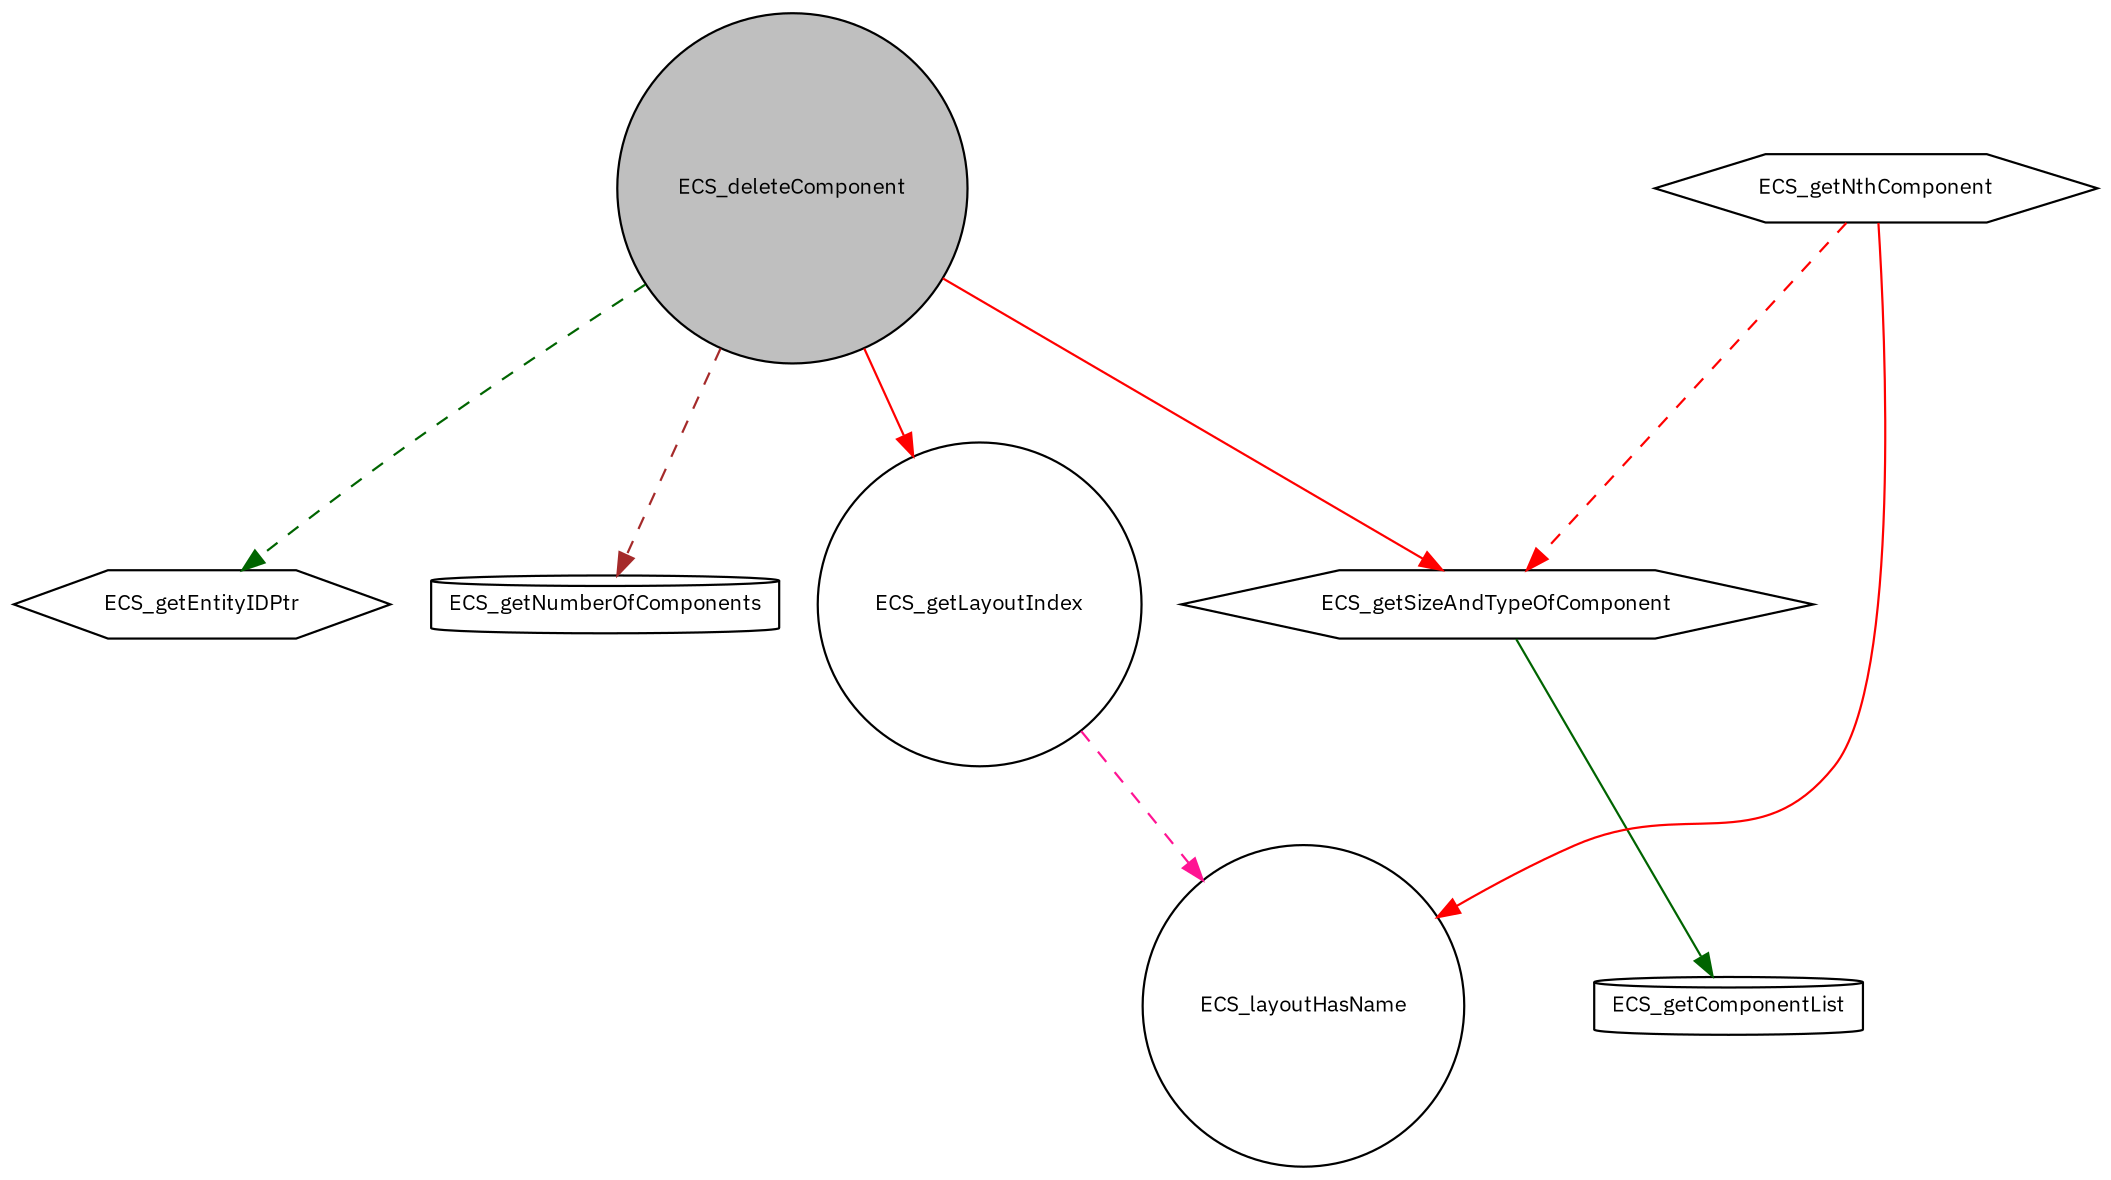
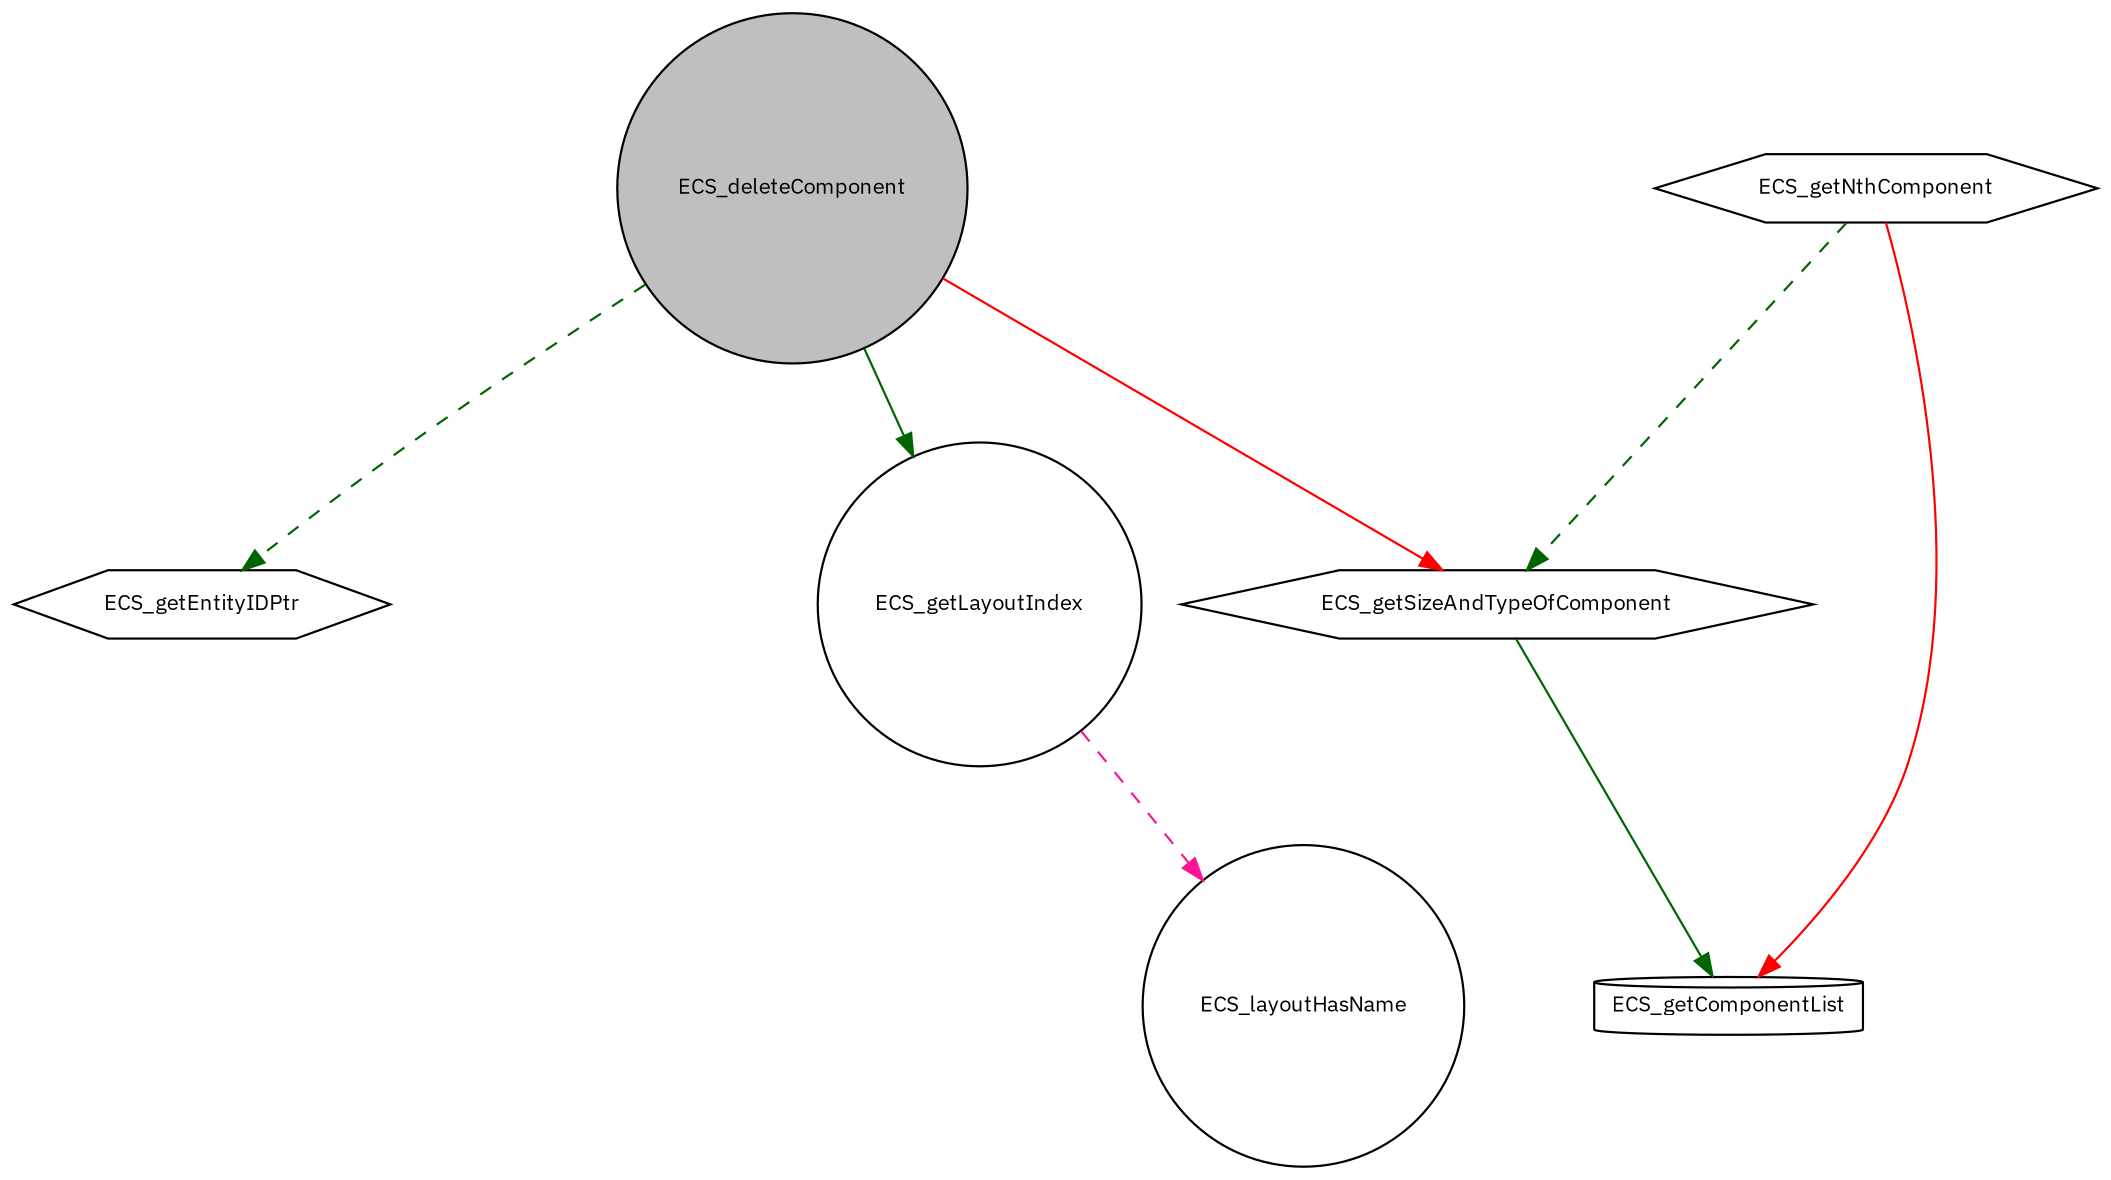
edge "ECS_getNthComponent" -> "ECS_getSizeAndTypeOfComponent": color red -> darkgreen
edge "ECS_deleteComponent" -> "ECS_getLayoutIndex": color red -> darkgreen
node "ECS_getNumberOfComponents": removed
edge "ECS_getNthComponent" -> "ECS_layoutHasName": now "ECS_getNthComponent" -> "ECS_getComponentList"
